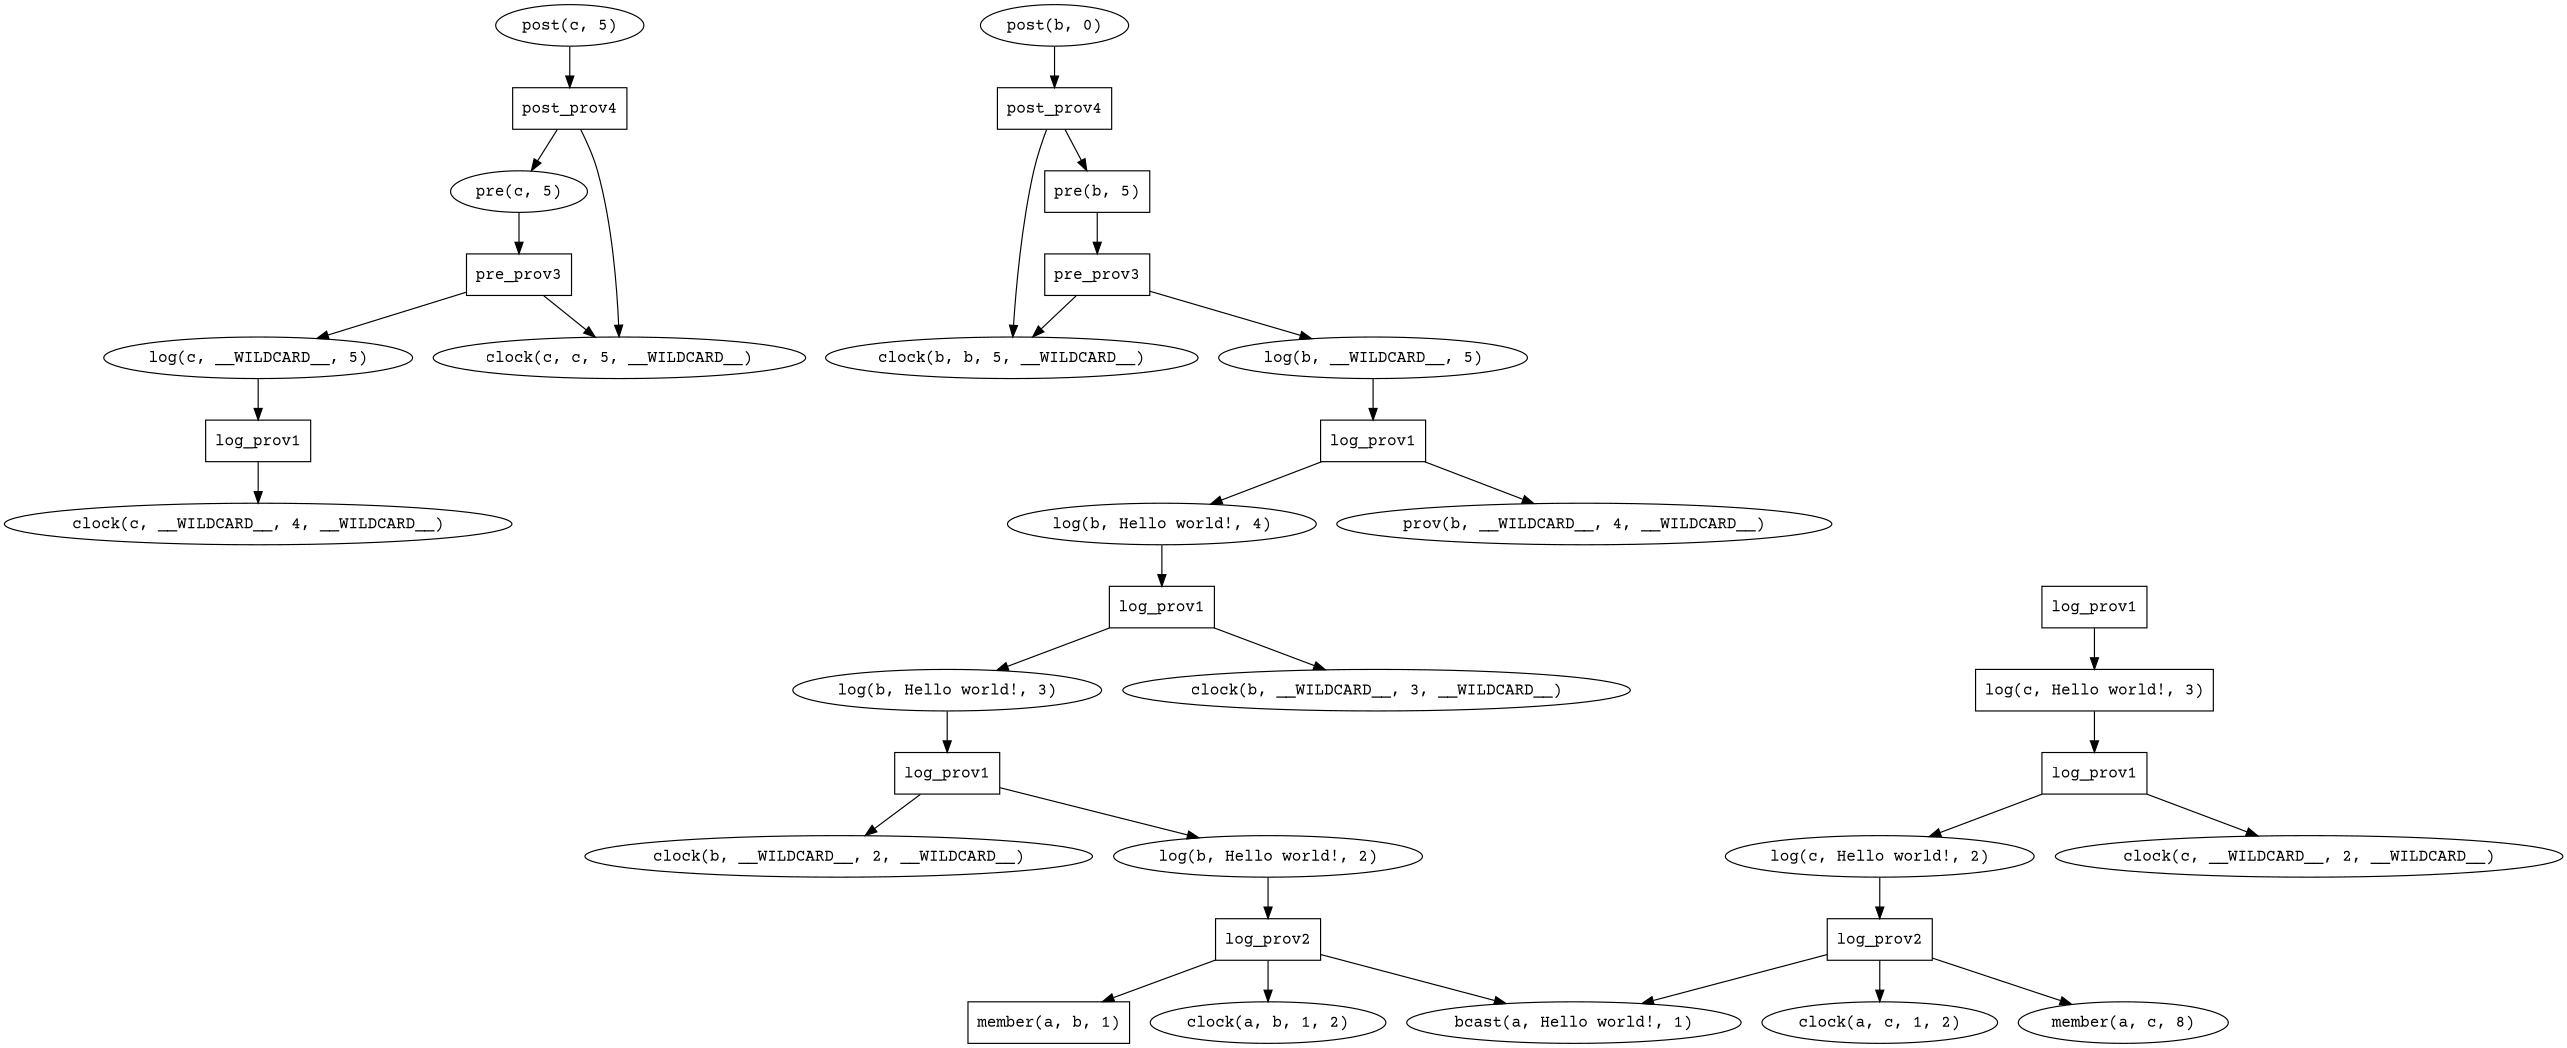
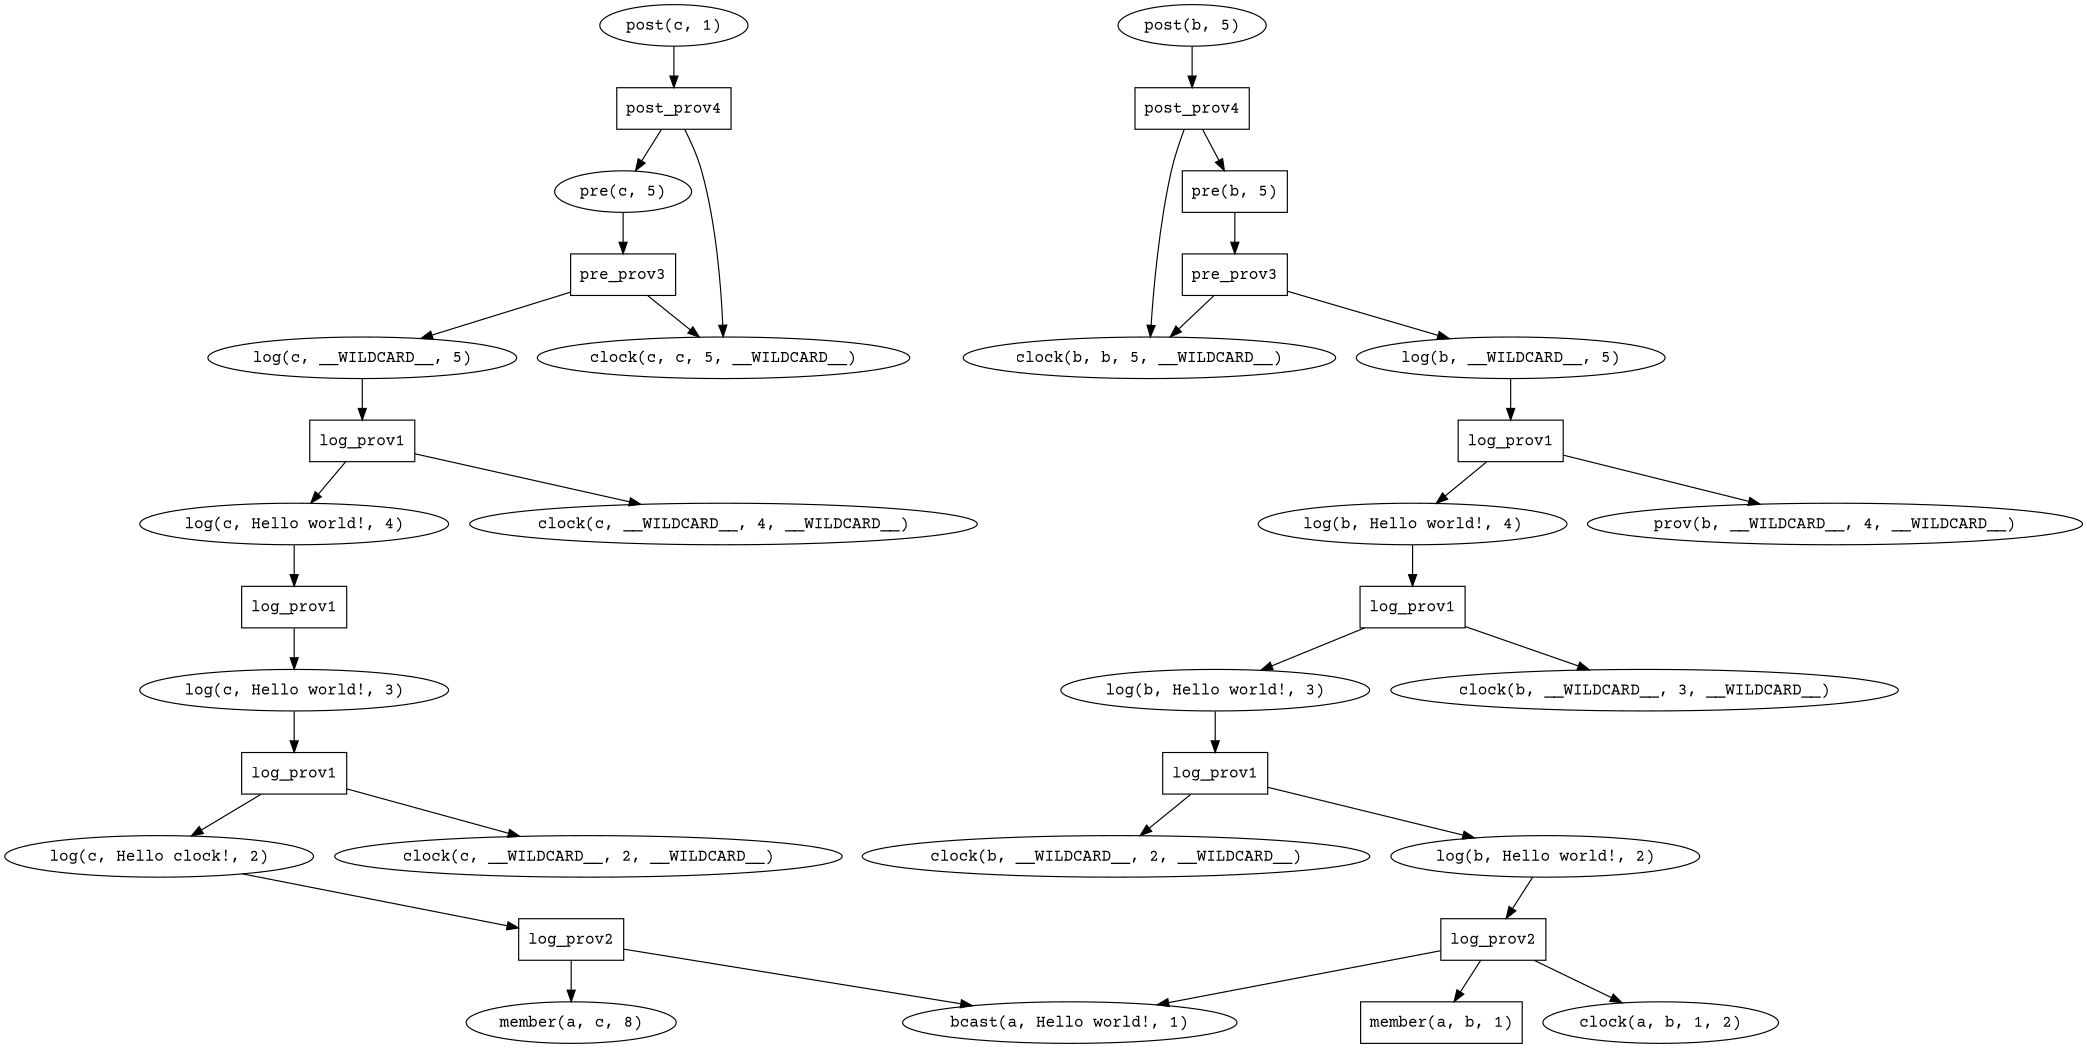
node "post(c, 5)": label "post(c, 5)" -> "post(c, 1)"
node "post(b, 0)": label "post(b, 0)" -> "post(b, 5)"
node "log(c, Hello world!, 4)": added
node "log(c, Hello world!, 3)": shape box -> ellipse
node "log(c, Hello world!, 2)": label "log(c, Hello world!, 2)" -> "log(c, Hello clock!, 2)"
node "clock(a, c, 1, 2)": removed
